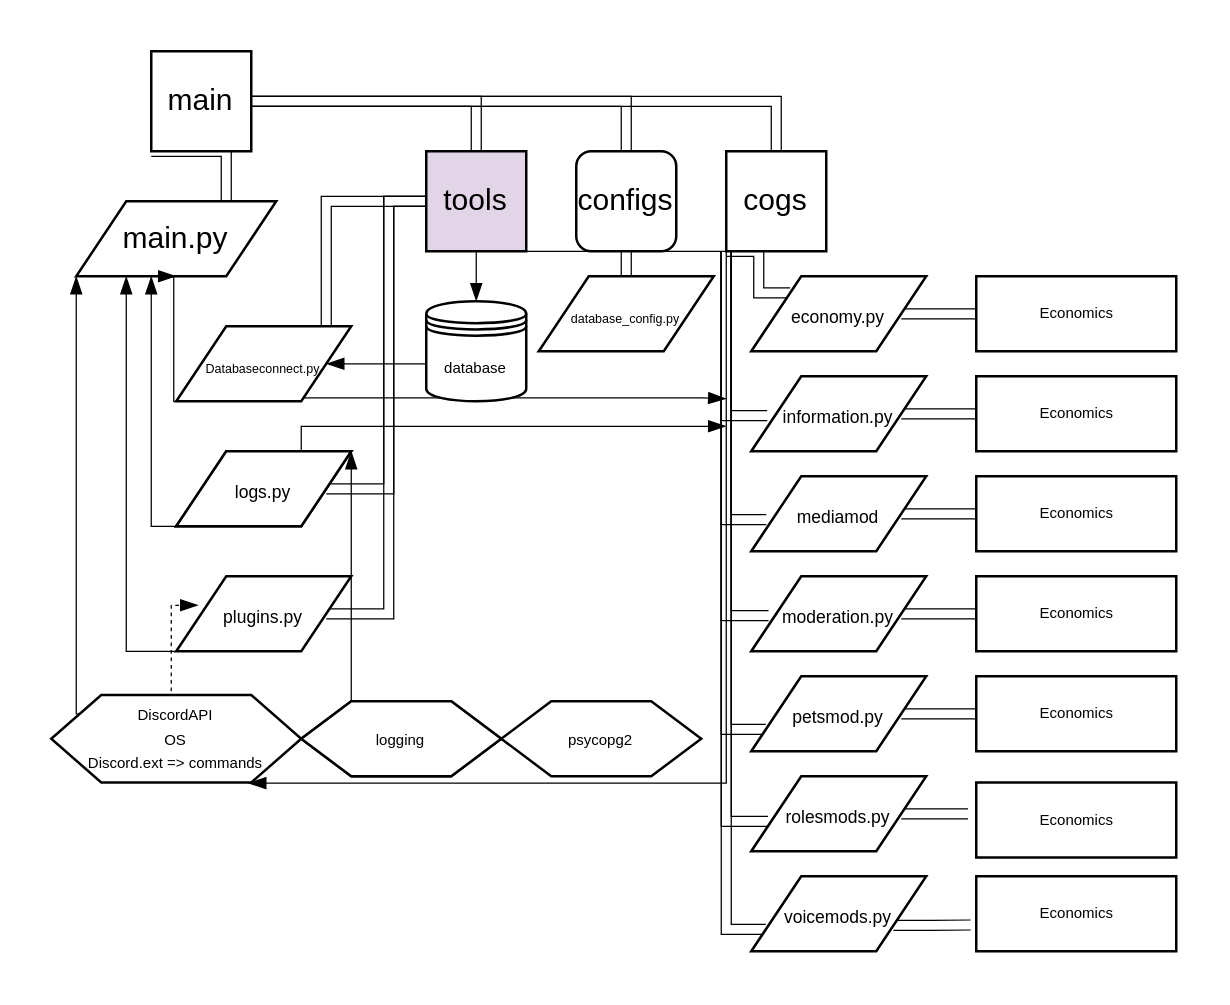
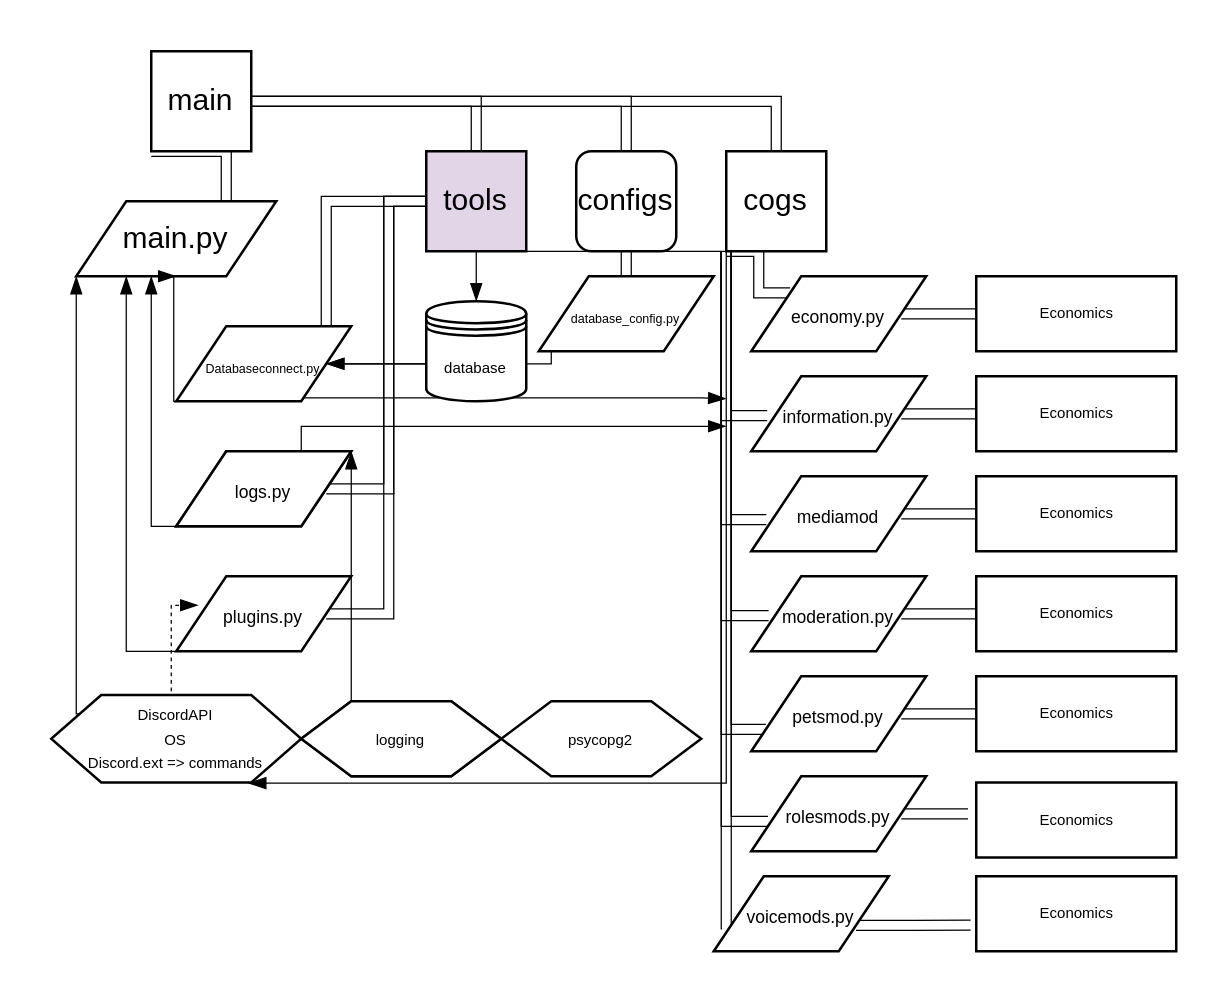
edge "database_config.py" -> "Databaseconnect.py": added
node "voicemods.py": moved (839, 914) -> (801, 914)
